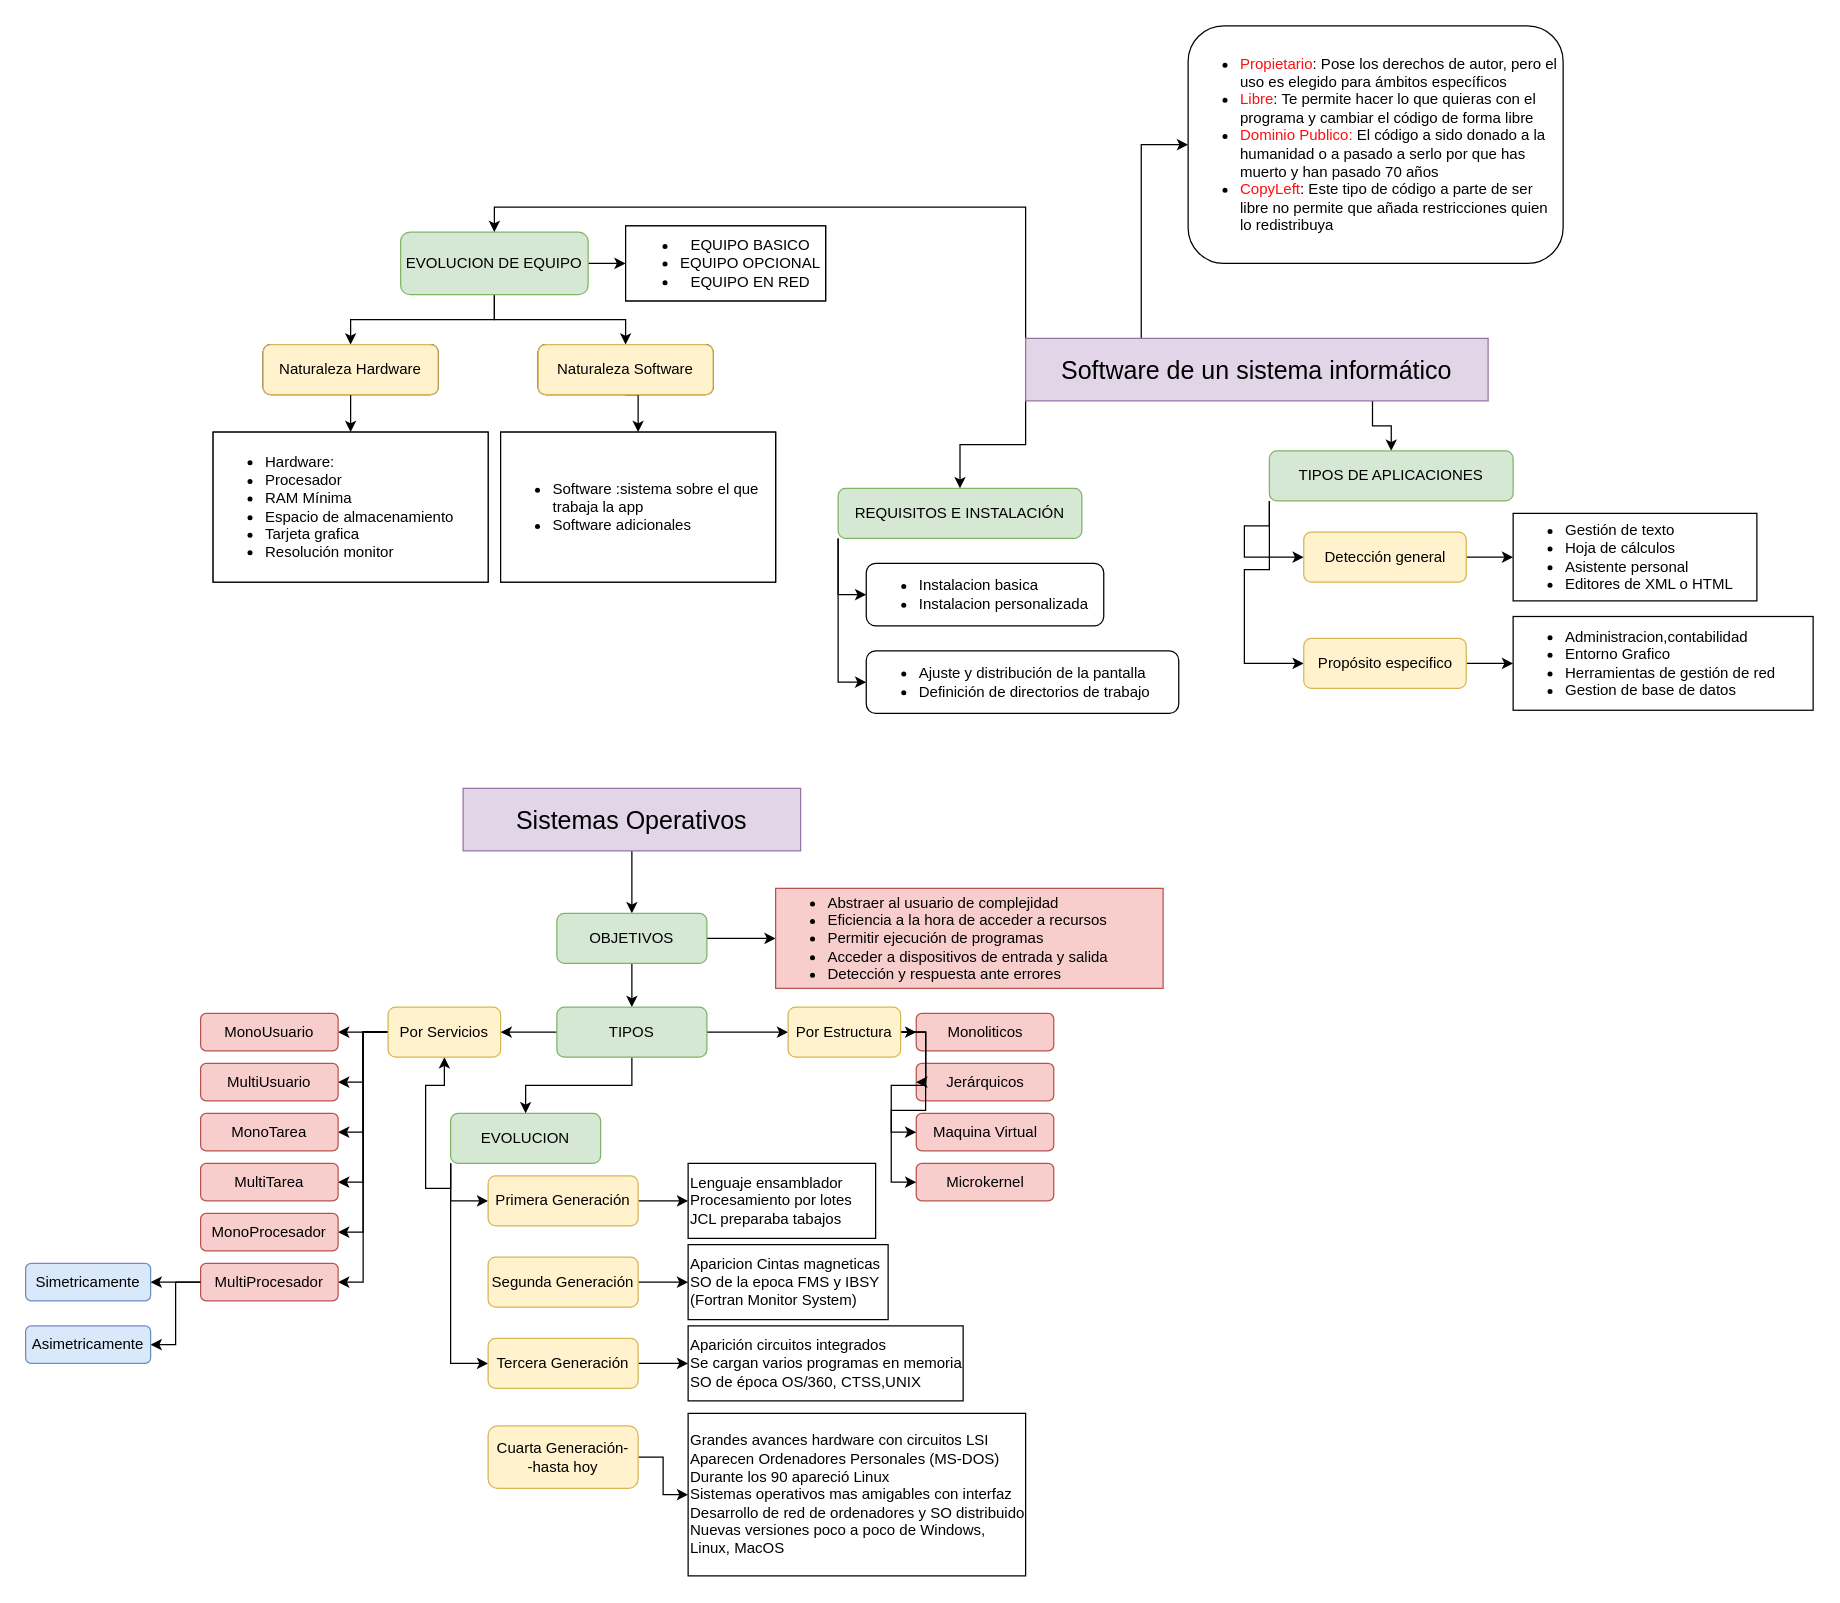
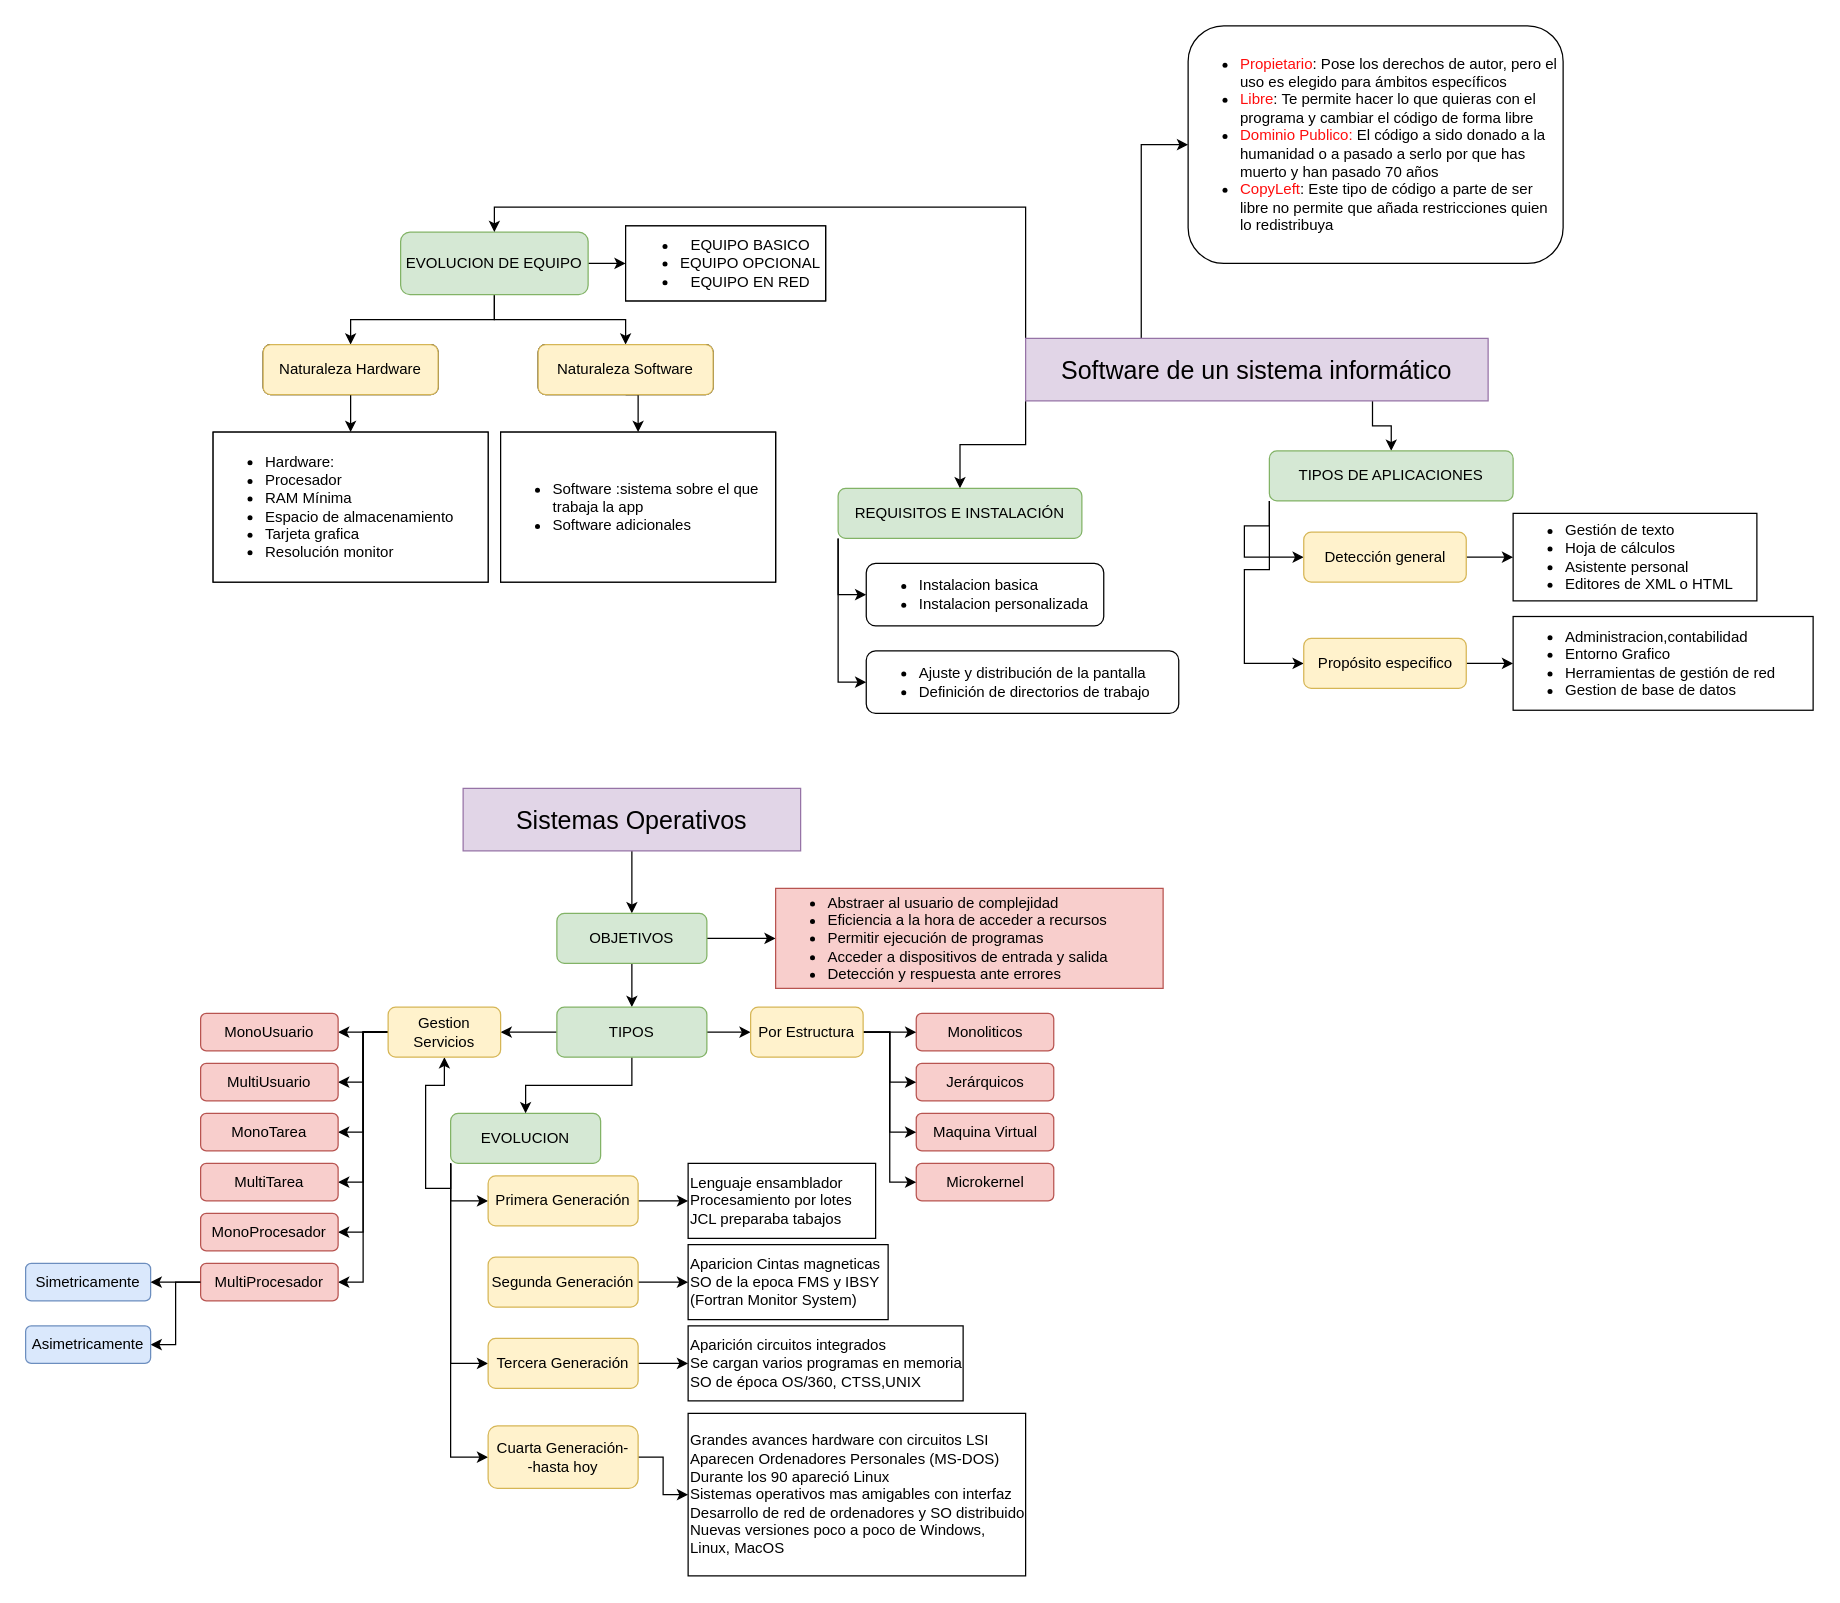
node "Por Servicios": label "Por Servicios" -> "Gestion Servicios"
node "Por Estructura": moved (844, 1032) -> (807, 1032)
edge "EVOLUCION" -> "Cuarta Generación- -hasta hoy": added
